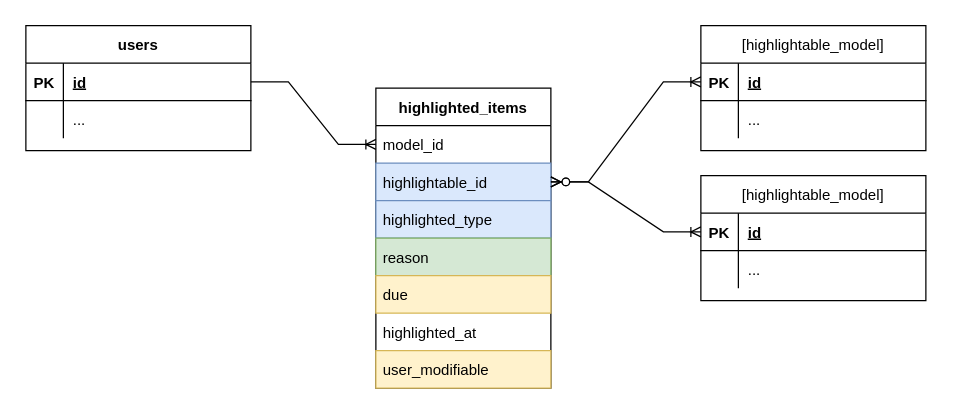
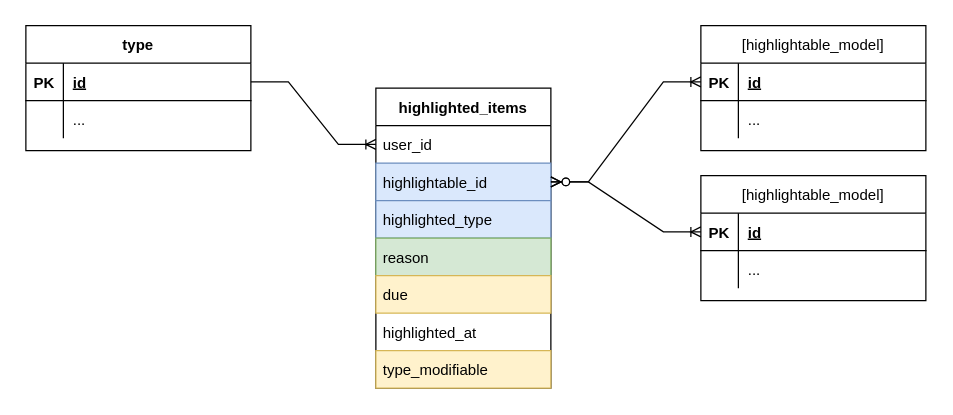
node "users": label "users" -> "type"
node "model_id": label "model_id" -> "user_id"
node "user_modifiable": label "user_modifiable" -> "type_modifiable"
